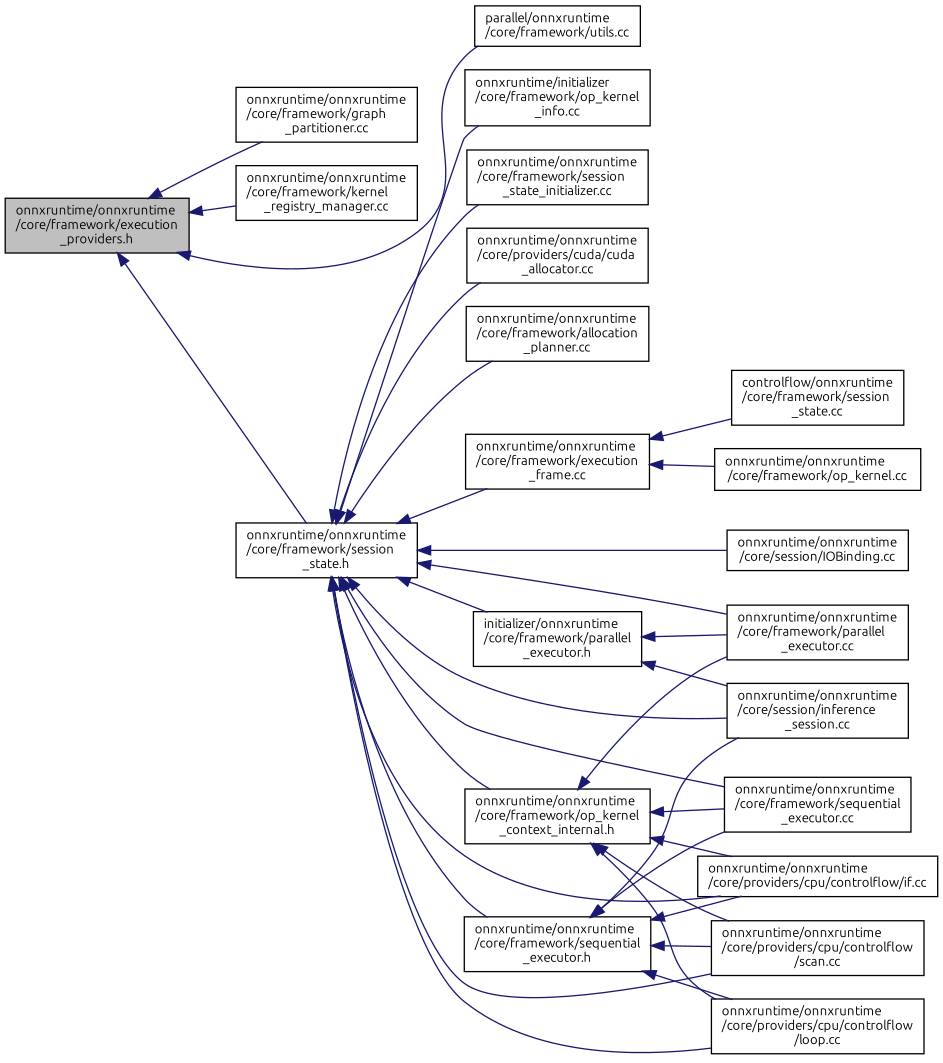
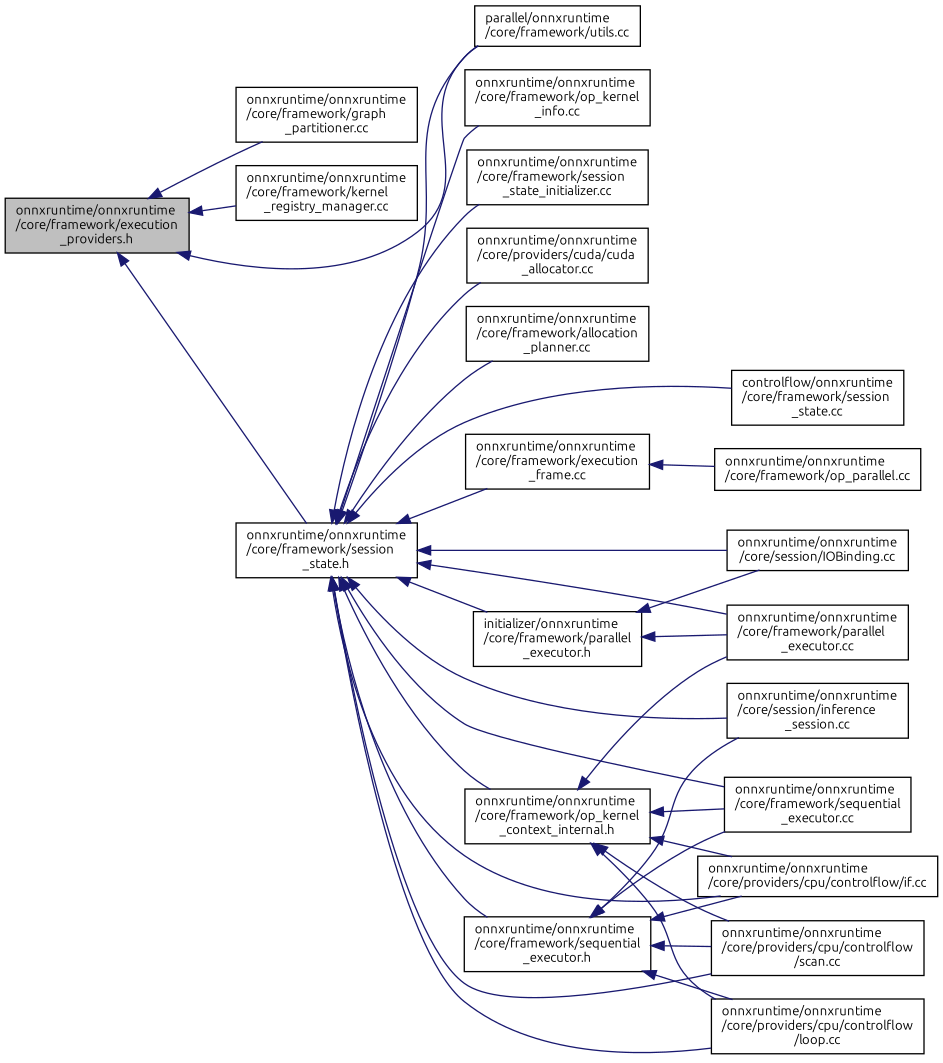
node "onnxruntime/initializer /core/framework/op_kernel _info.cc": label "onnxruntime/initializer /core/framework/op_kernel _info.cc" -> "onnxruntime/onnxruntime /core/framework/op_kernel _info.cc"
edge "parallel/onnxruntime /core/framework/utils.cc" -> "onnxruntime/onnxruntime /core/framework/session _state.h": added
edge "controlflow/onnxruntime /core/framework/session _state.cc" -> "onnxruntime/onnxruntime /core/framework/execution _frame.cc": now "controlflow/onnxruntime /core/framework/session _state.cc" -> "onnxruntime/onnxruntime /core/framework/session _state.h"
node "onnxruntime/onnxruntime /core/framework/op_kernel.cc": label "onnxruntime/onnxruntime /core/framework/op_kernel.cc" -> "onnxruntime/onnxruntime /core/framework/op_parallel.cc"
edge "onnxruntime/onnxruntime /core/session/inference _session.cc" -> "initializer/onnxruntime /core/framework/parallel _executor.h": now "onnxruntime/onnxruntime /core/session/IOBinding.cc" -> "initializer/onnxruntime /core/framework/parallel _executor.h"
